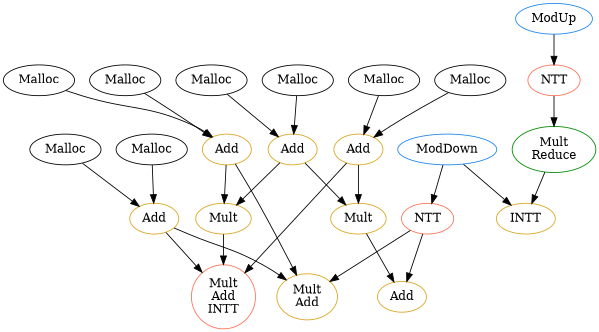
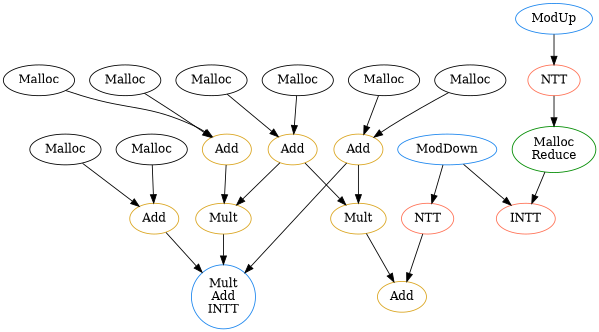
node "Mult Reduce": label "Mult Reduce" -> "Malloc Reduce"
node "INTT": color goldenrod -> coral1
node "Mult Add INTT": color coral1 -> dodgerblue2
node "Mult Add": removed
